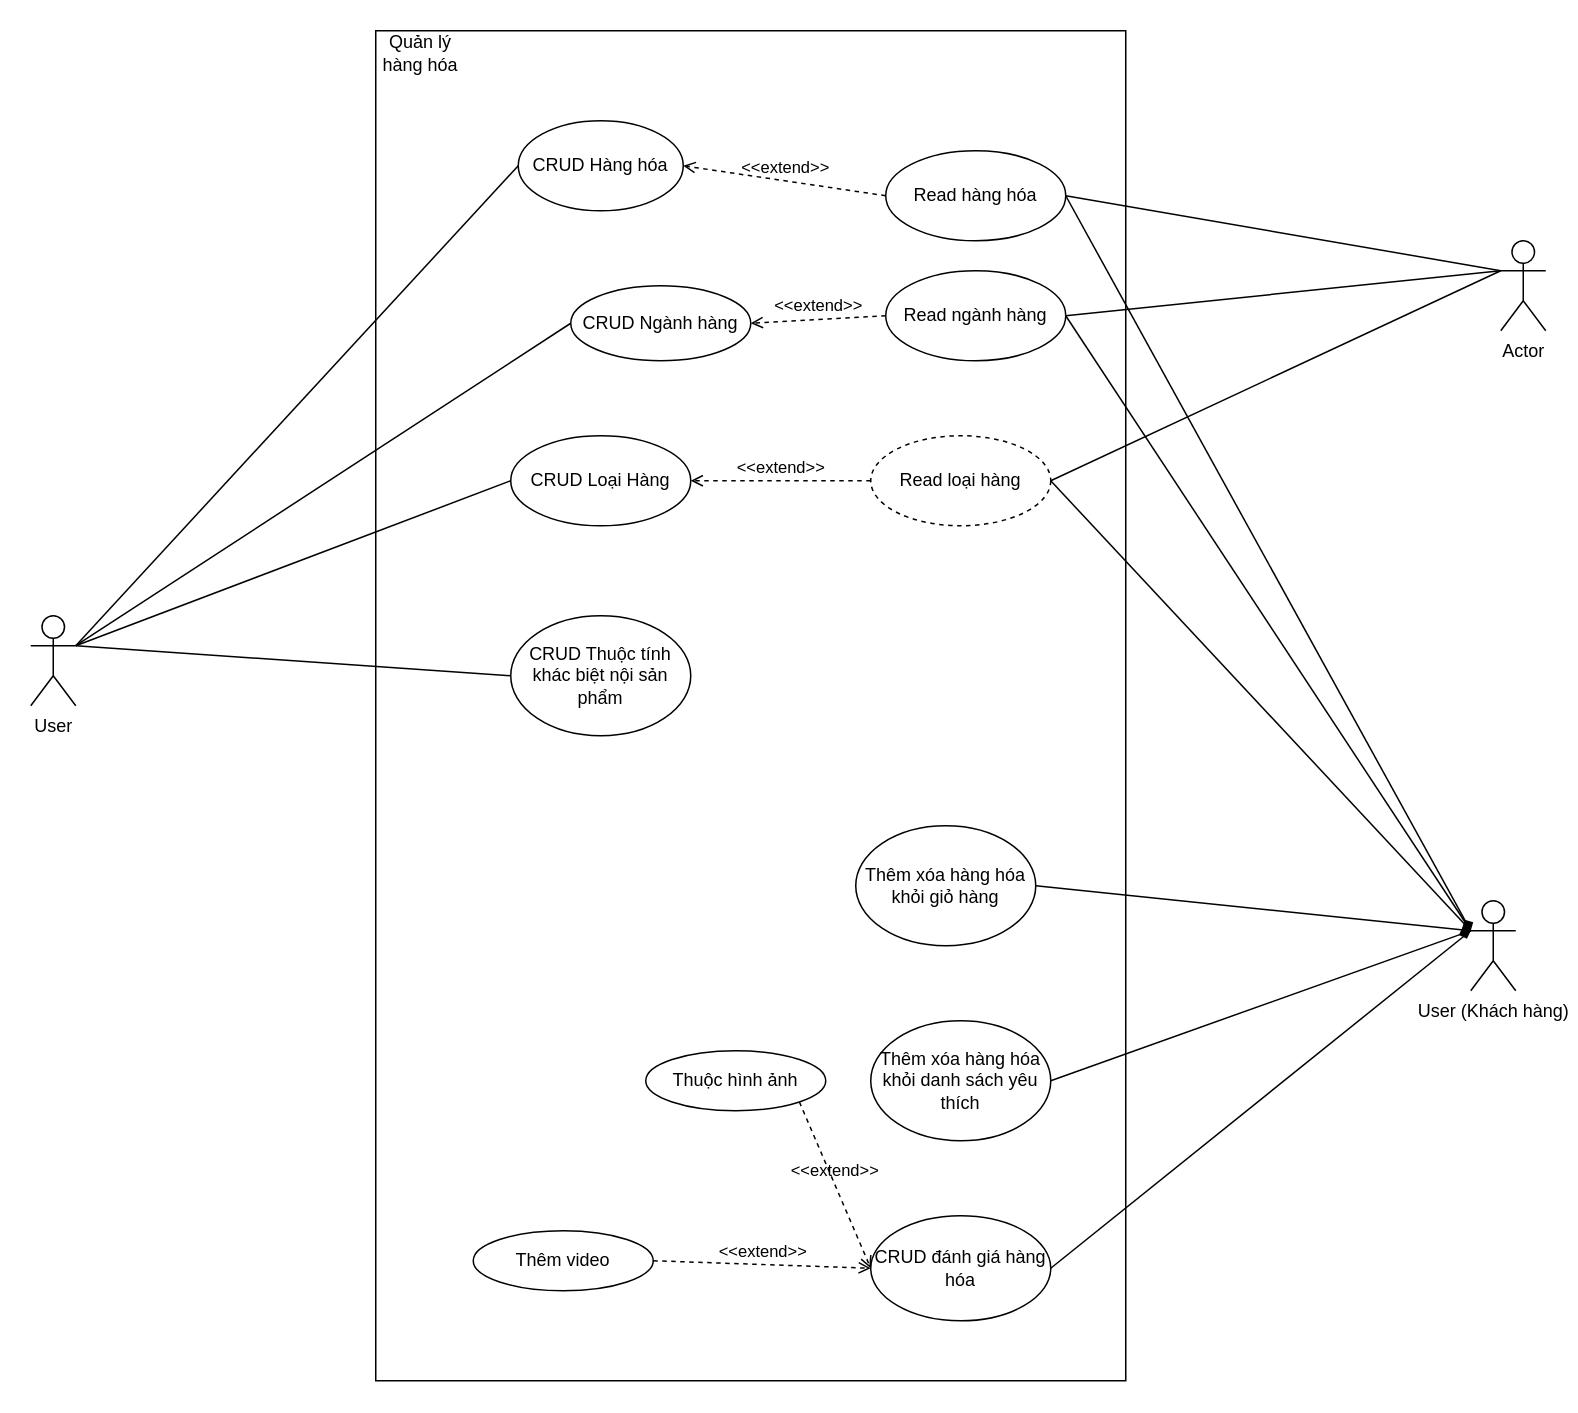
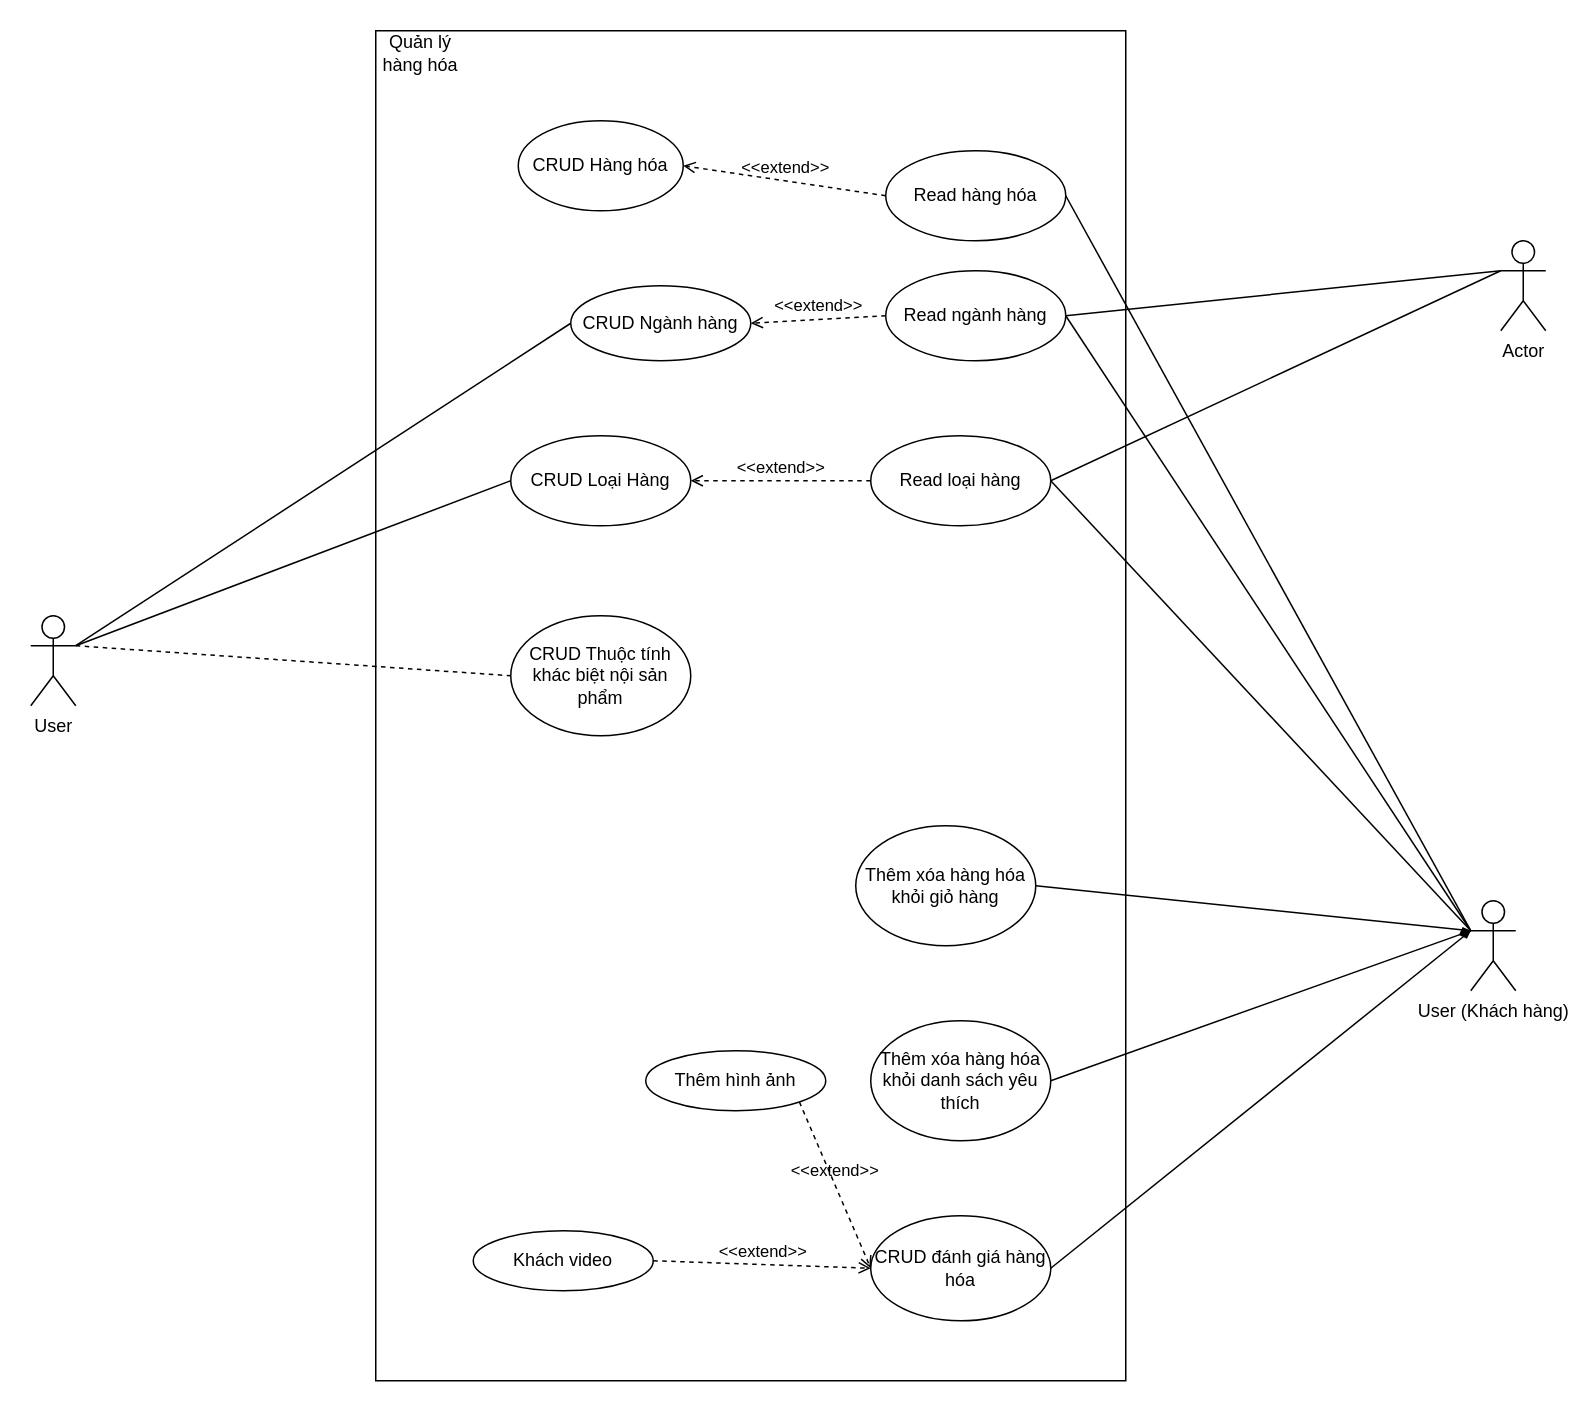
edge "Read hàng hóa" -> "User (Khách hàng)": arrowhead diamond -> none
edge "Read hàng hóa" -- "Actor": removed
edge "CRUD Hàng hóa" -- "User": removed
node "Read loại hàng": style dashed -> solid
edge "User" -- "CRUD Thuộc tính khác biệt nội sản phẩm": style solid -> dashed
node "Thuộc hình ảnh": label "Thuộc hình ảnh" -> "Thêm hình ảnh"
node "Thêm video": label "Thêm video" -> "Khách video"
